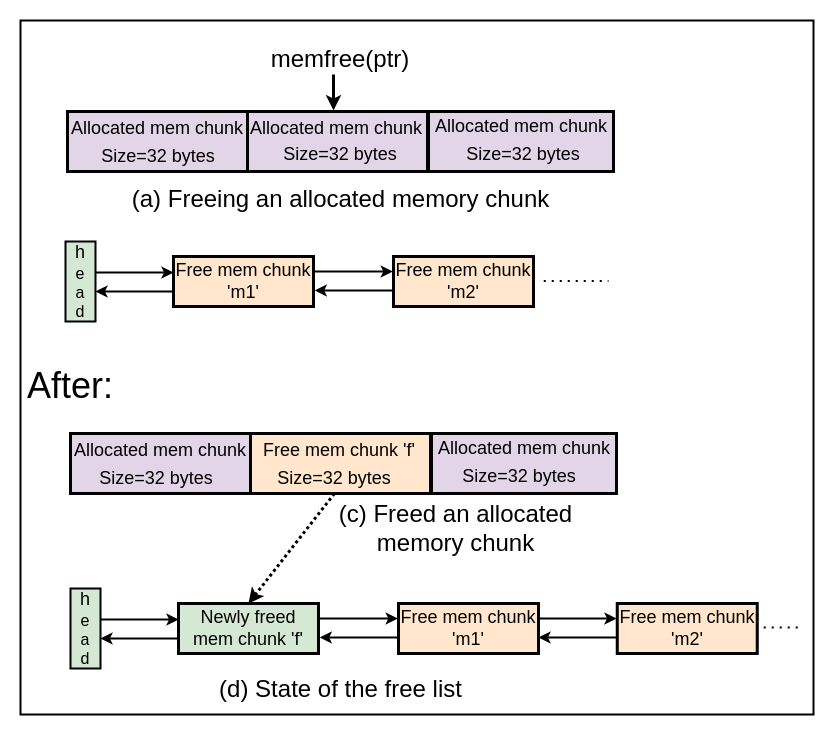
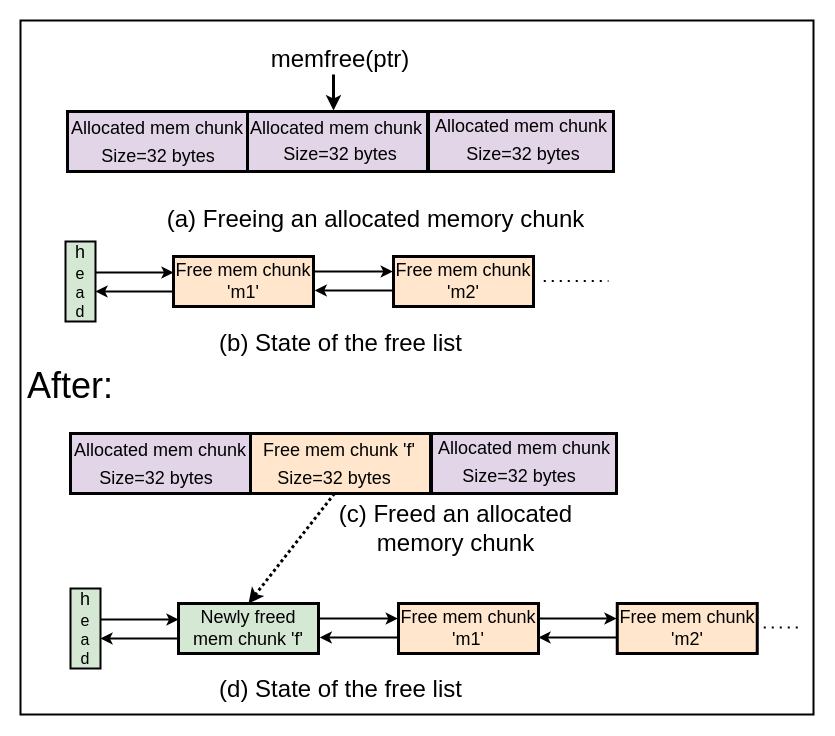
node "(a) Freeing an allocated memory chunk": moved (341, 200) -> (376, 220)
node "(b) State of the free list": added
